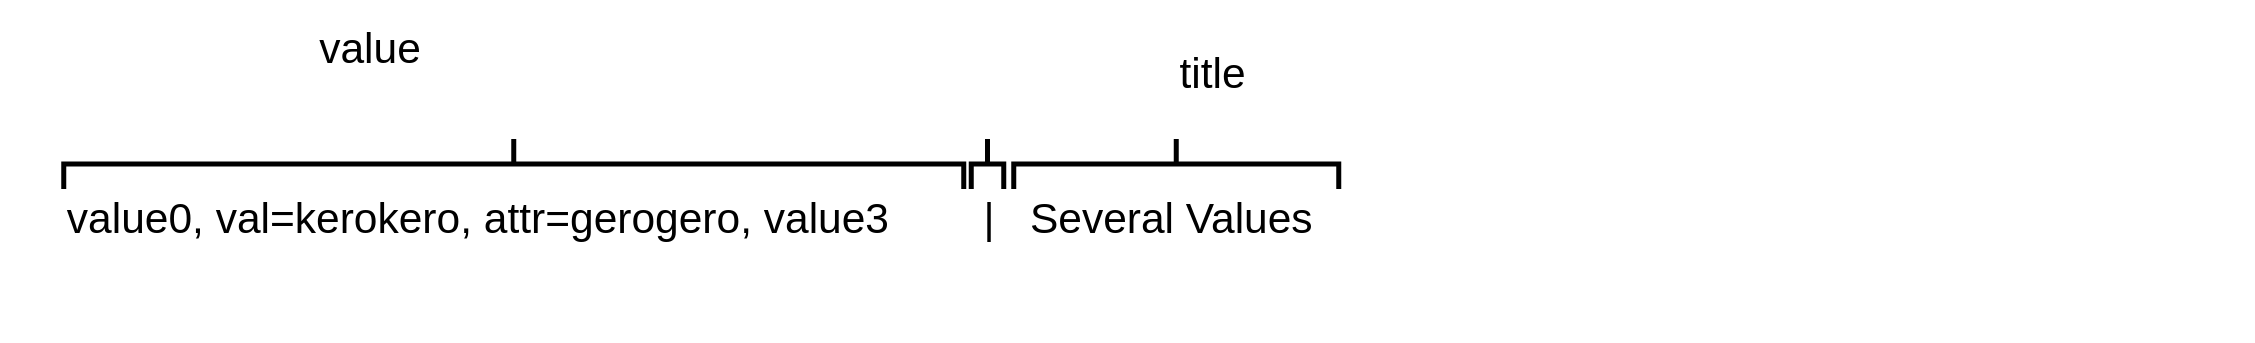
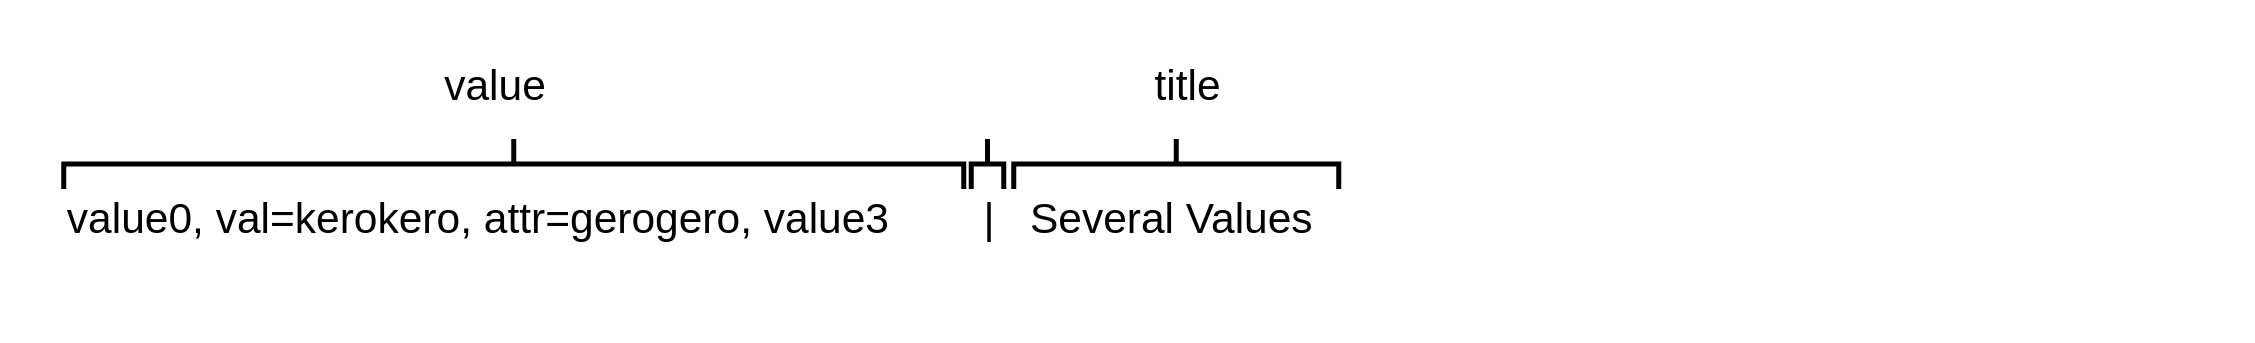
node "value": moved (370, 51) -> (495, 89)
node "title": moved (1214, 76) -> (1189, 89)
